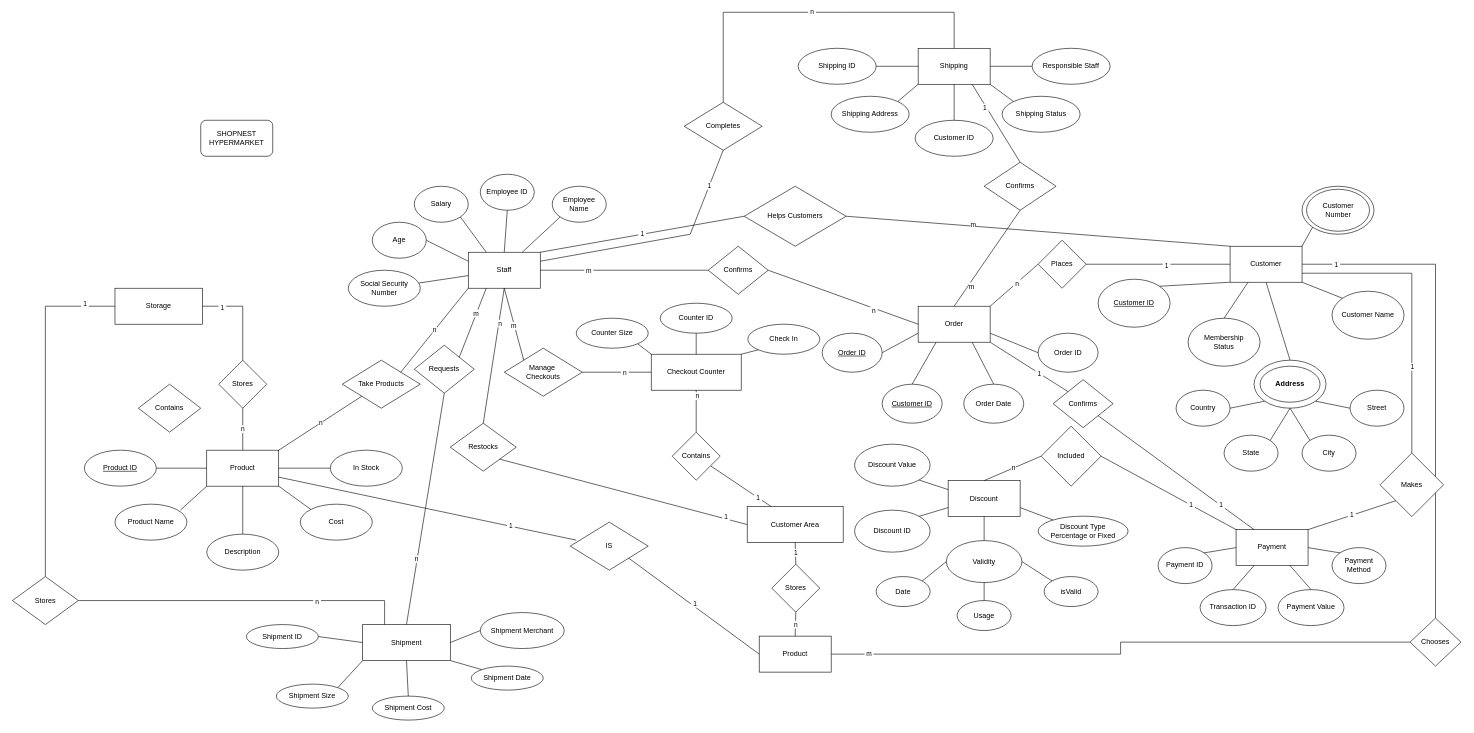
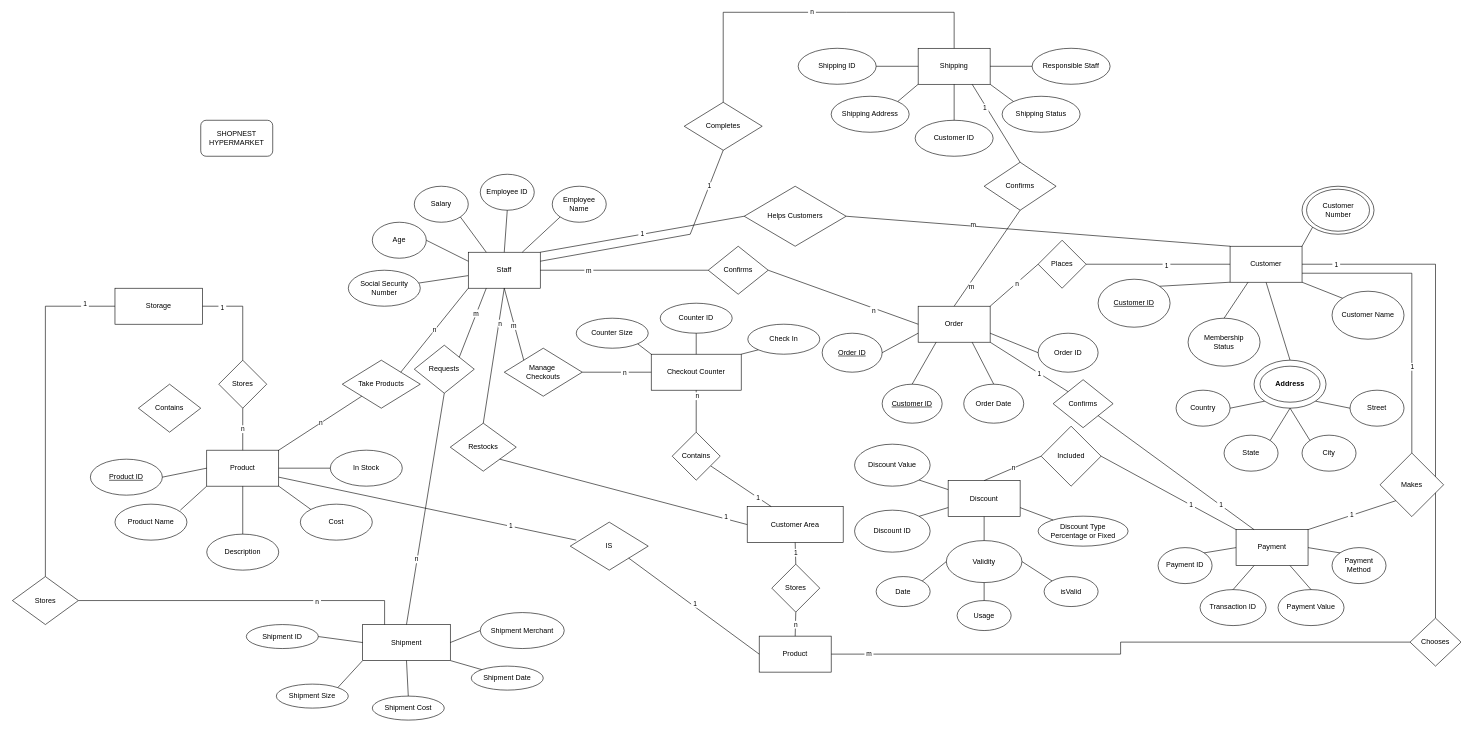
node "Product ID": moved (120, 468) -> (126, 477)
